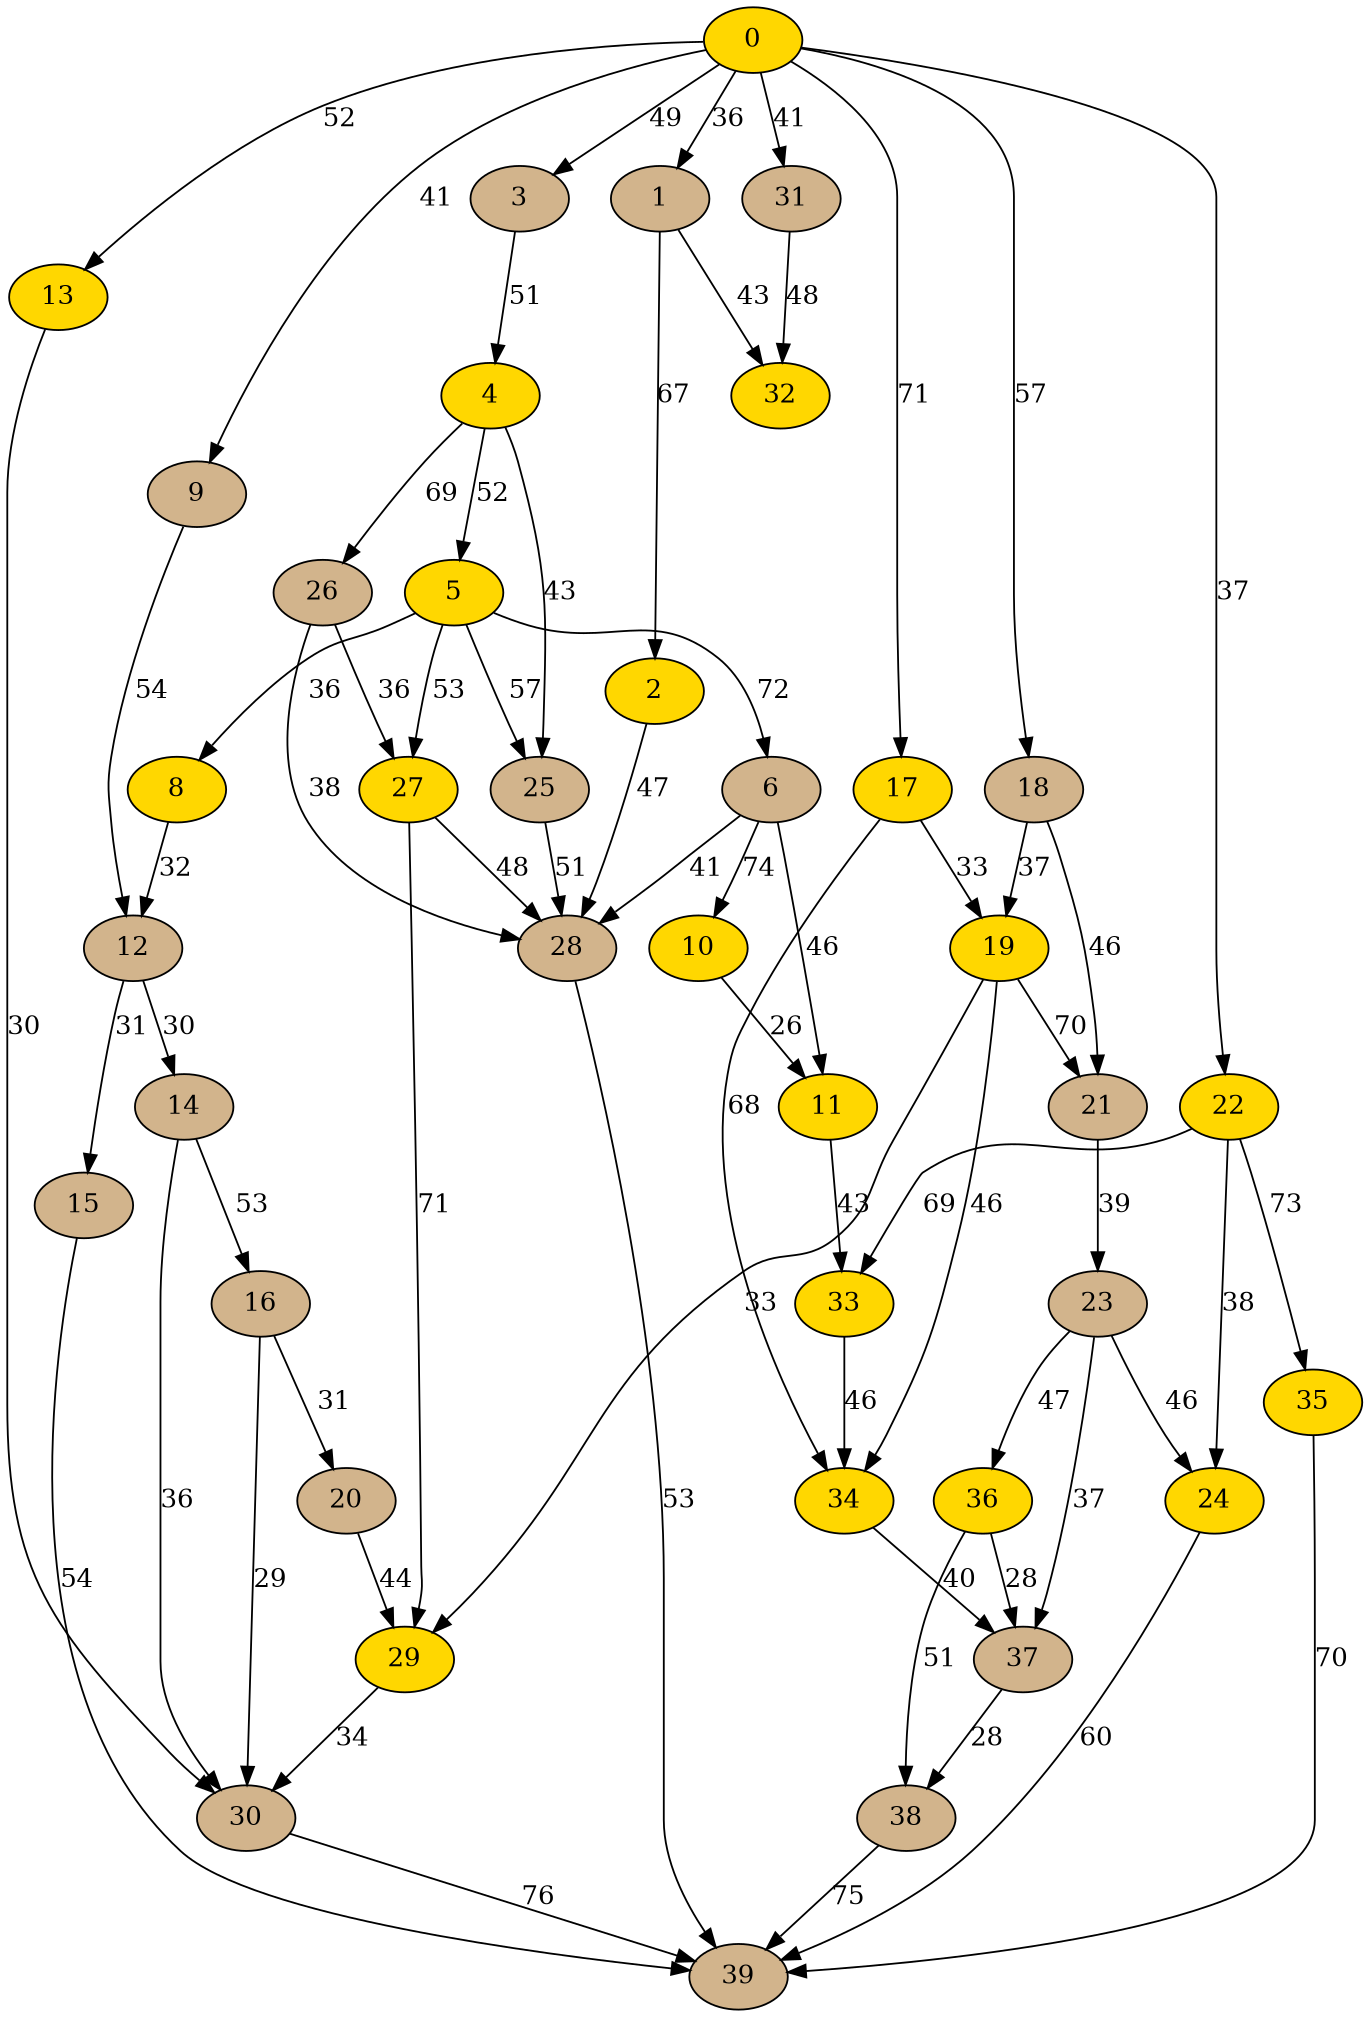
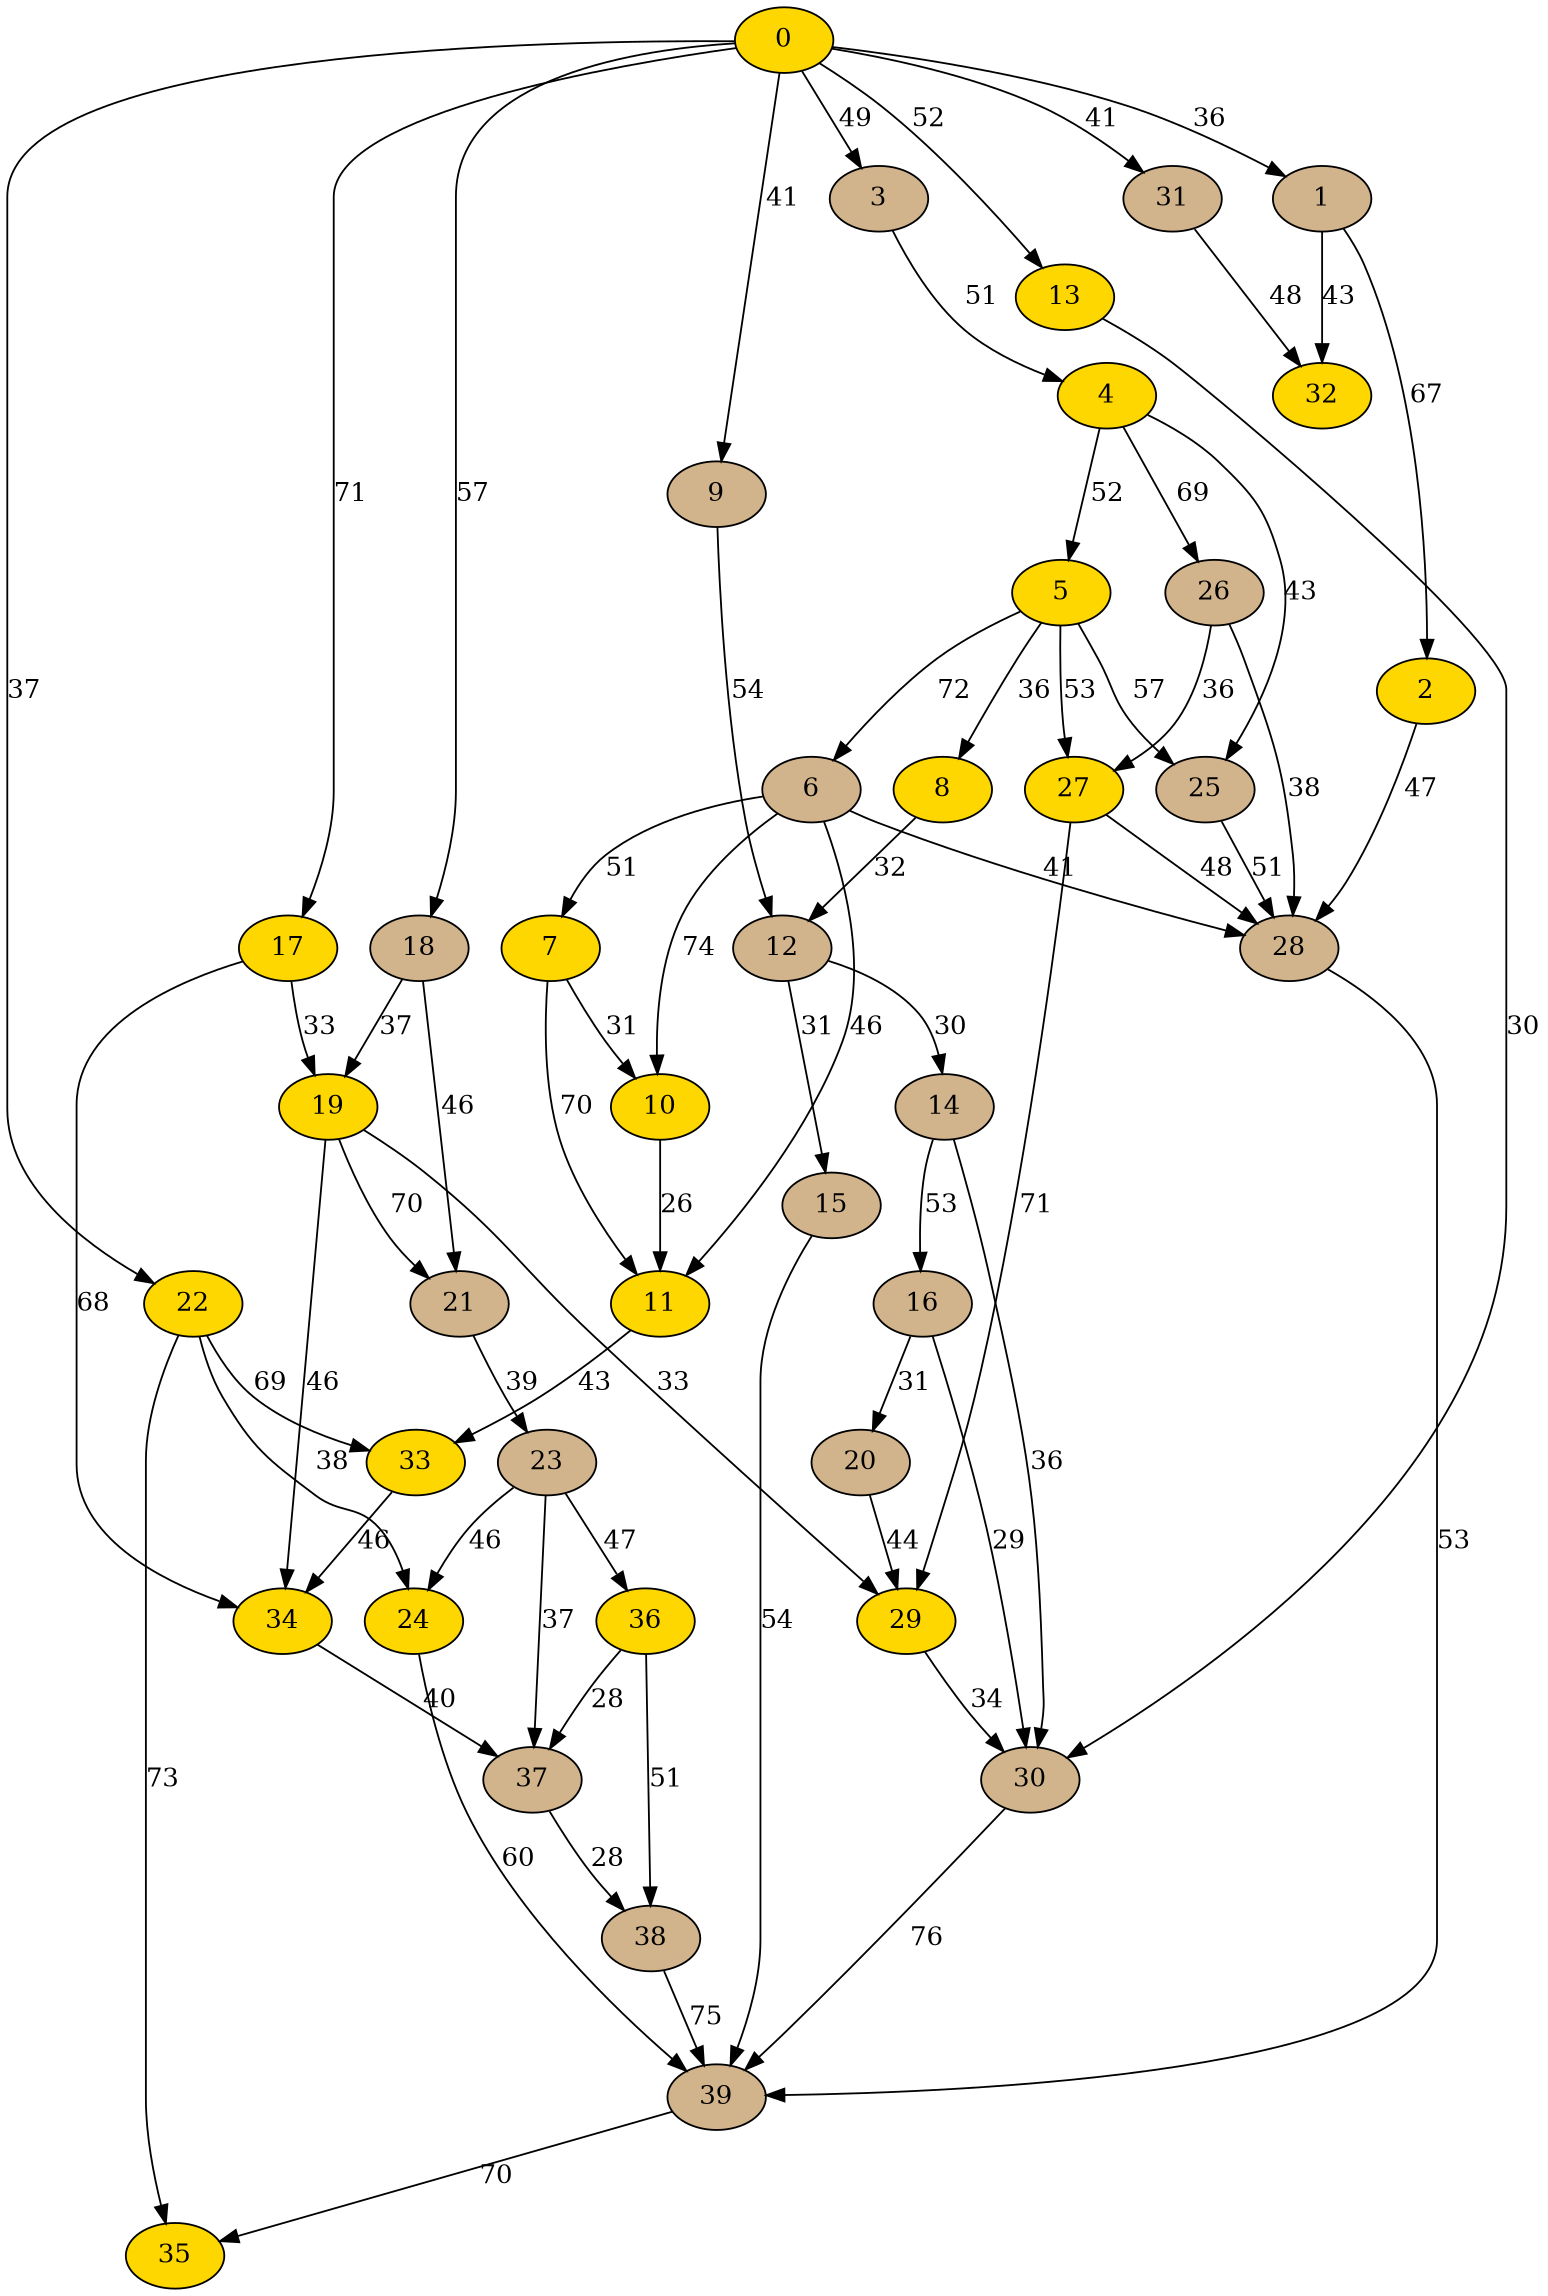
node "7": added
edge "35" -> "39": reversed
